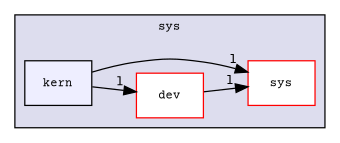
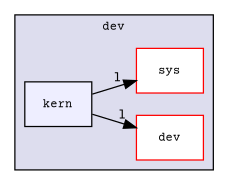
cluster "sys": label "sys" -> "dev"
edge "dev" -> "sys": removed
